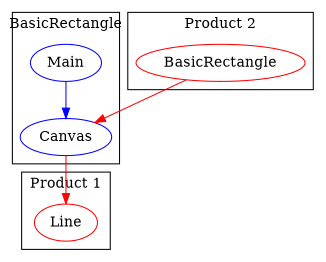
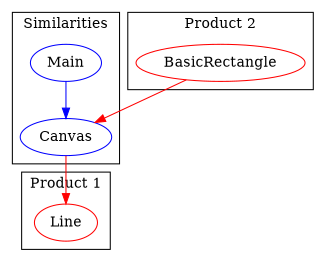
cluster "BasicRectangle": label "BasicRectangle" -> "Similarities"
